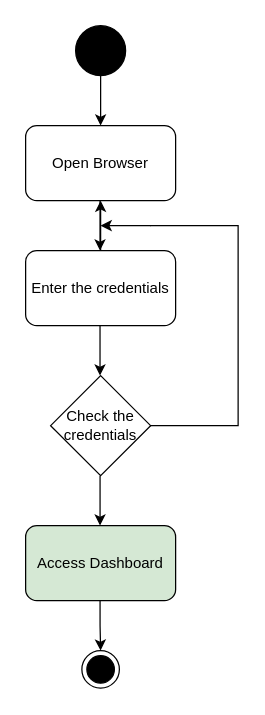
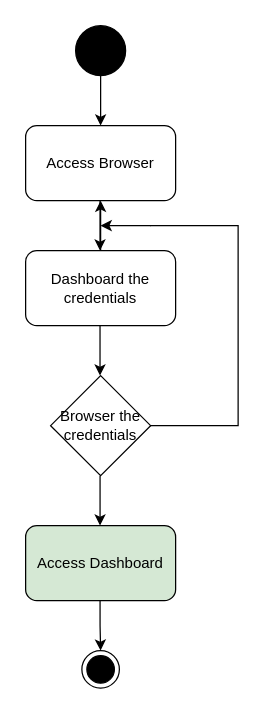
node "Open Browser": label "Open Browser" -> "Access Browser"
node "Enter the credentials": label "Enter the credentials" -> "Dashboard the credentials"
node "Check the credentials": label "Check the credentials" -> "Browser the credentials"
